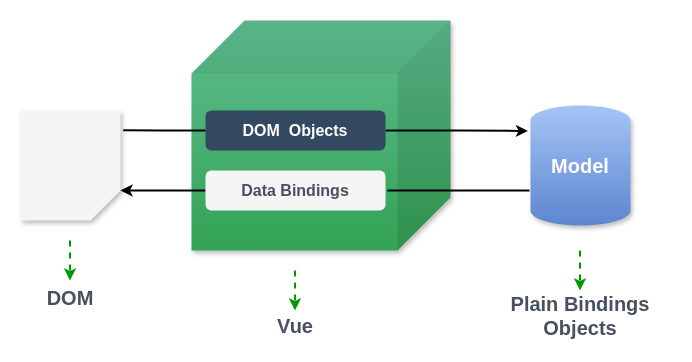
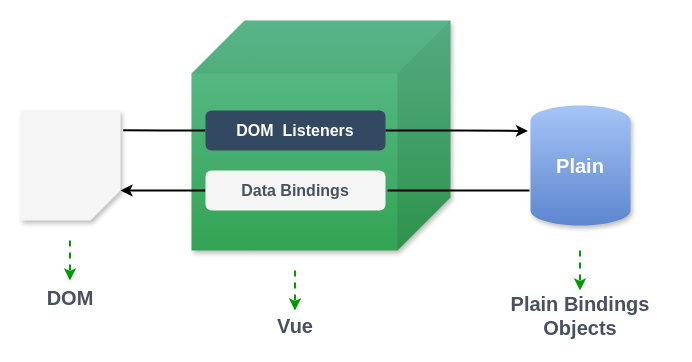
node "DOM Objects": label "DOM Objects" -> "DOM Listeners"
node "Model": label "Model" -> "Plain"
